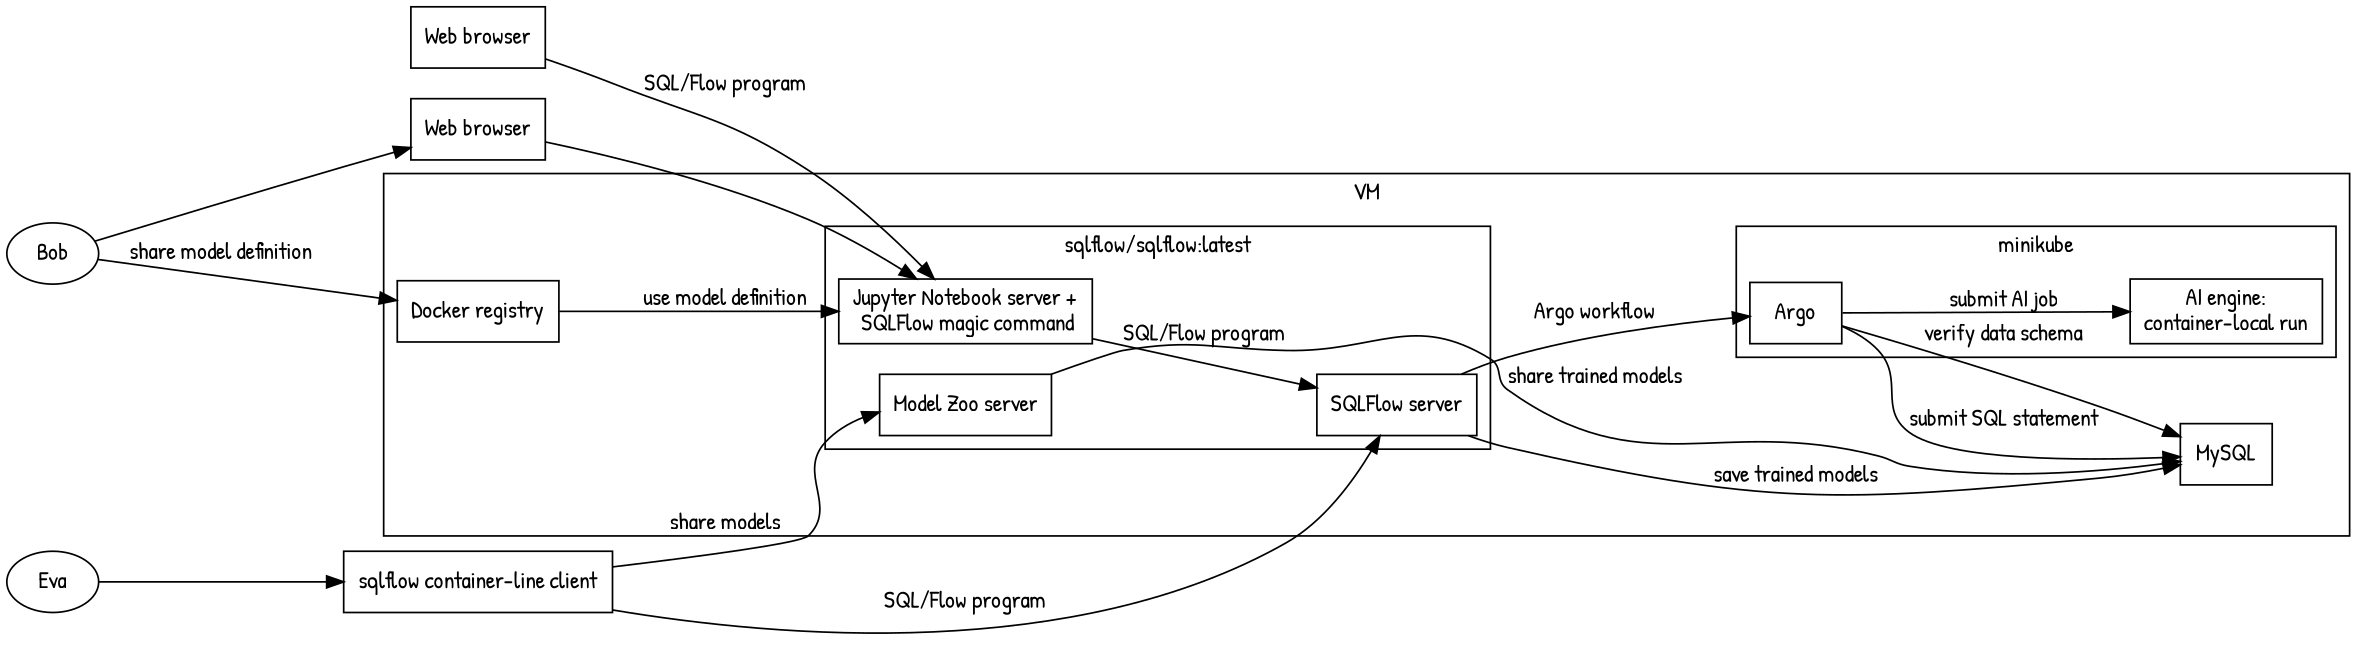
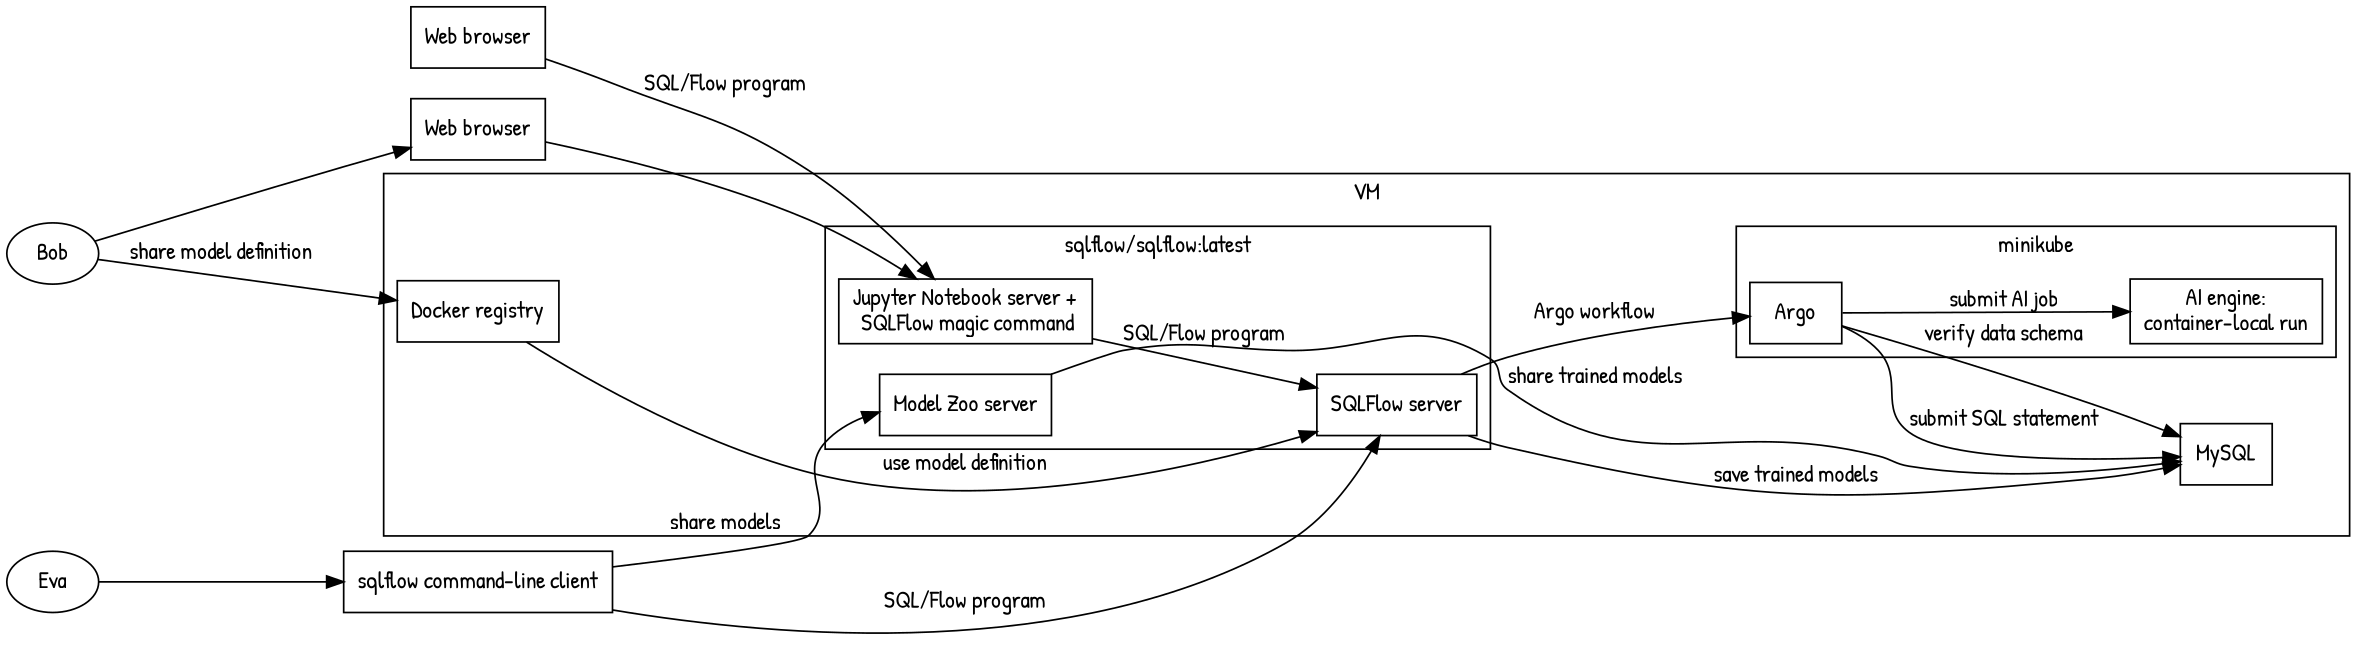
edge "Docker registry" -> "Jupyter Notebook server + SQLFlow magic command": now "Docker registry" -> "SQLFlow server"
node "sqlflow container-line client": label "sqlflow container-line client" -> "sqlflow command-line client"
